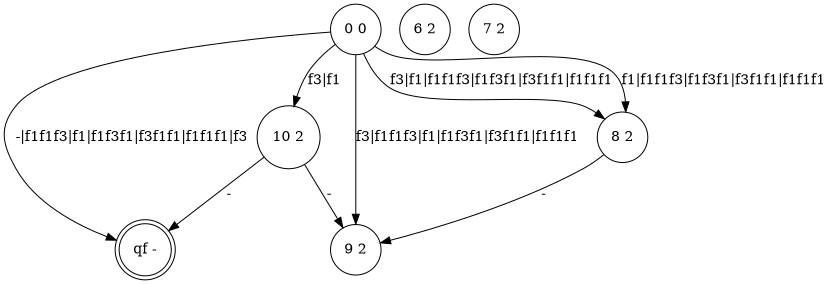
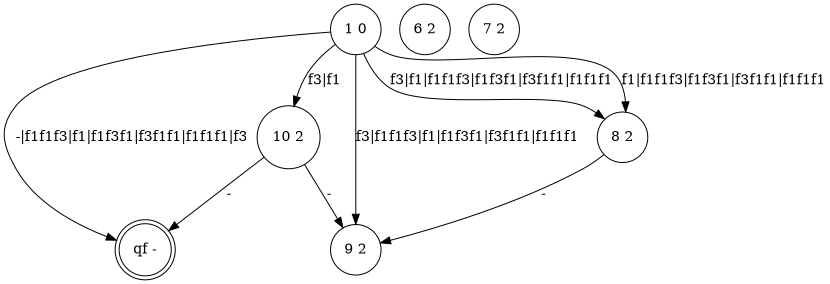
node "0 0": label "0 0" -> "1 0"
